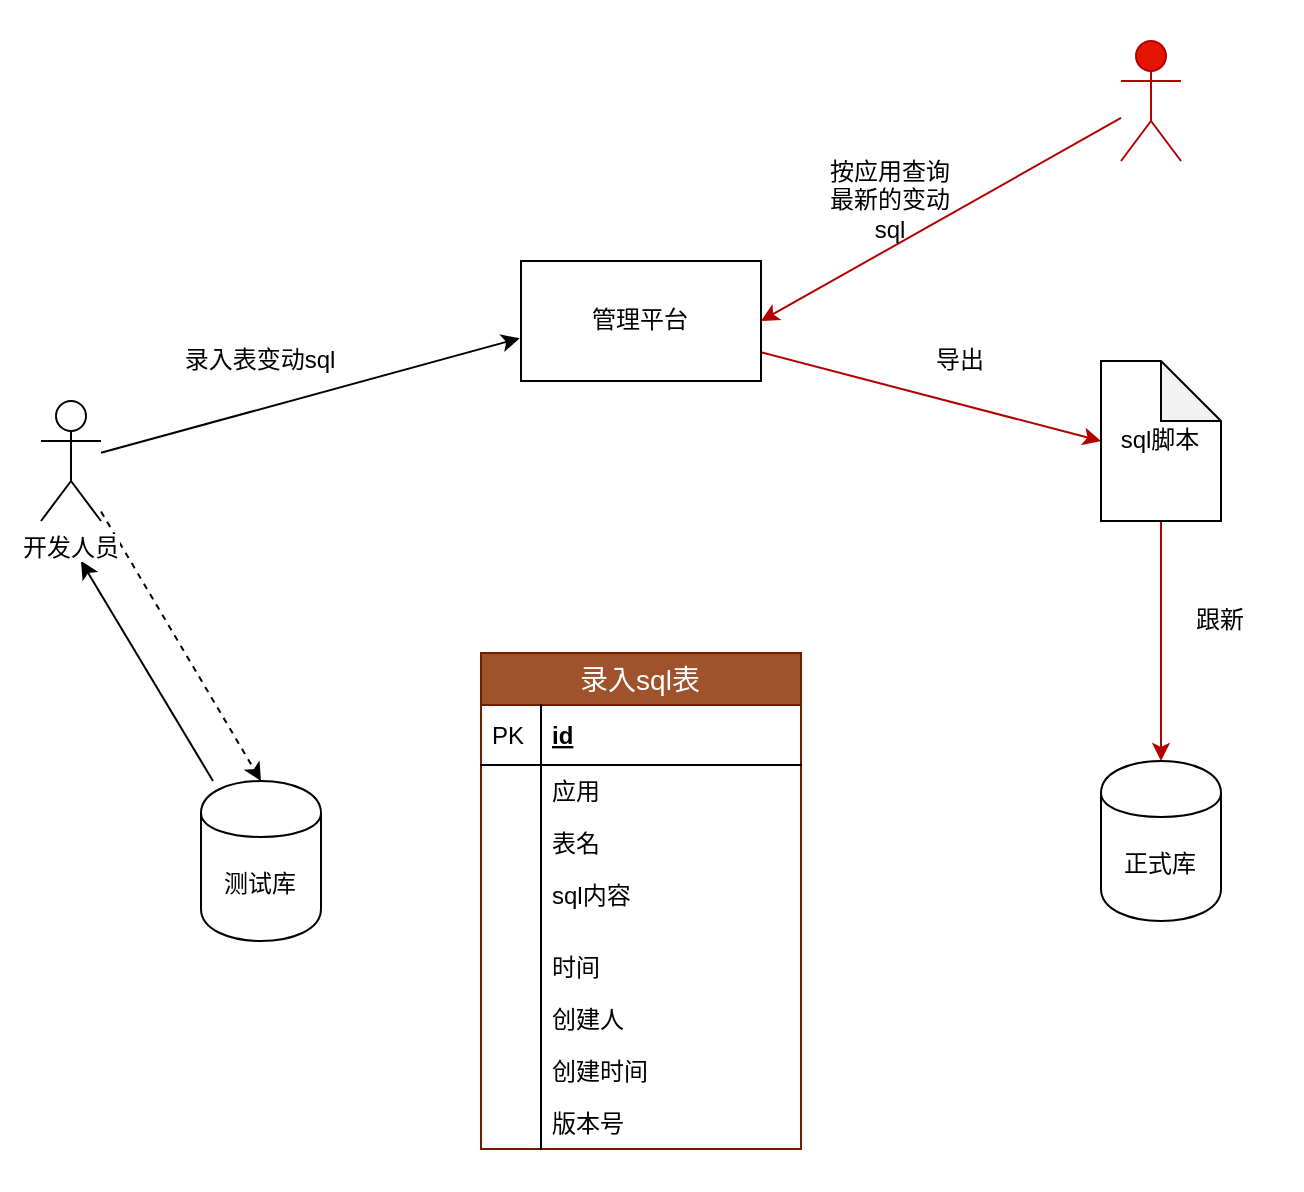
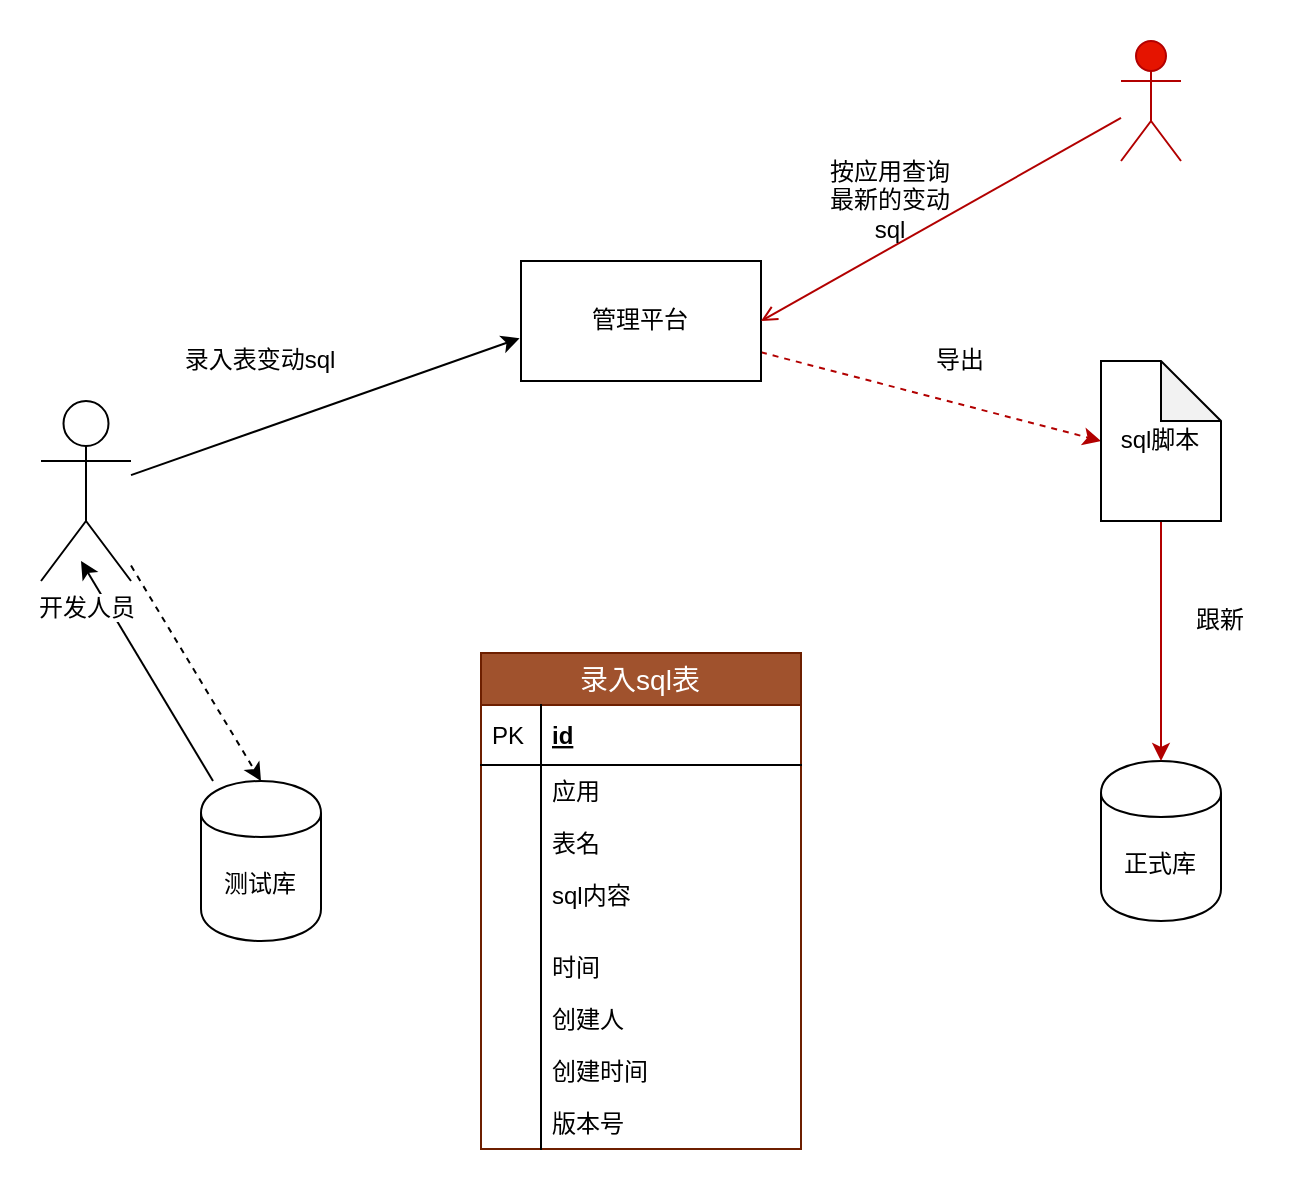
edge "正式库管理员" -> "管理平台": arrowhead classic -> open
edge "管理平台" -> "sql脚本": style solid -> dashed
node "开发人员": size 60x120 -> 90x180
